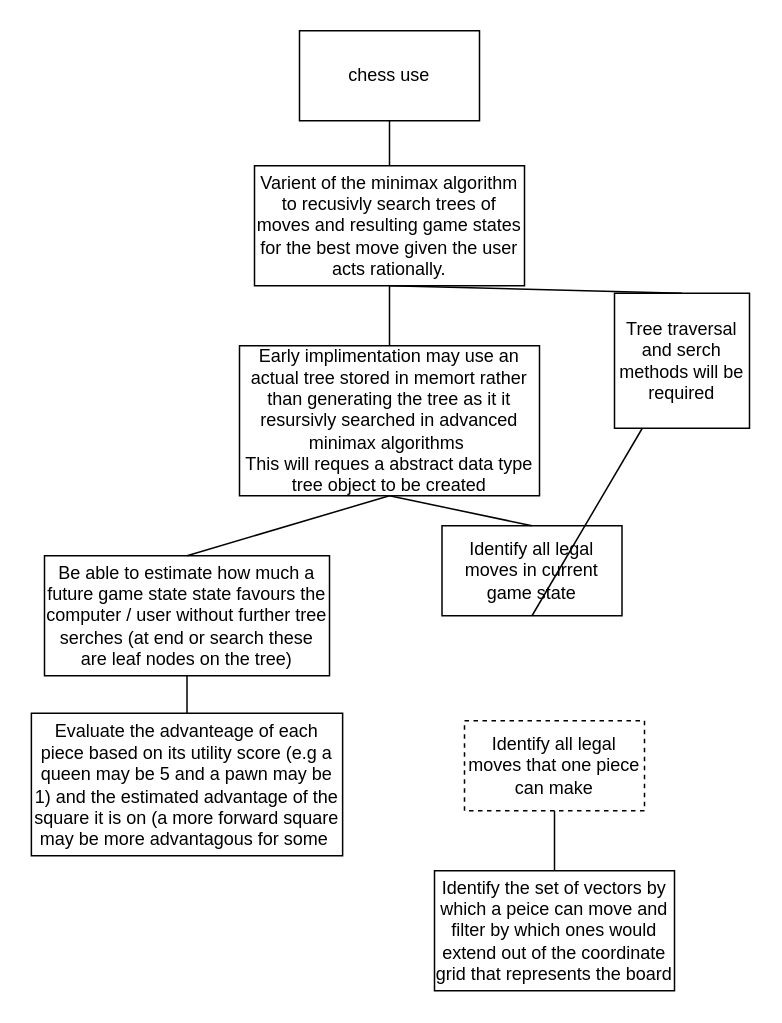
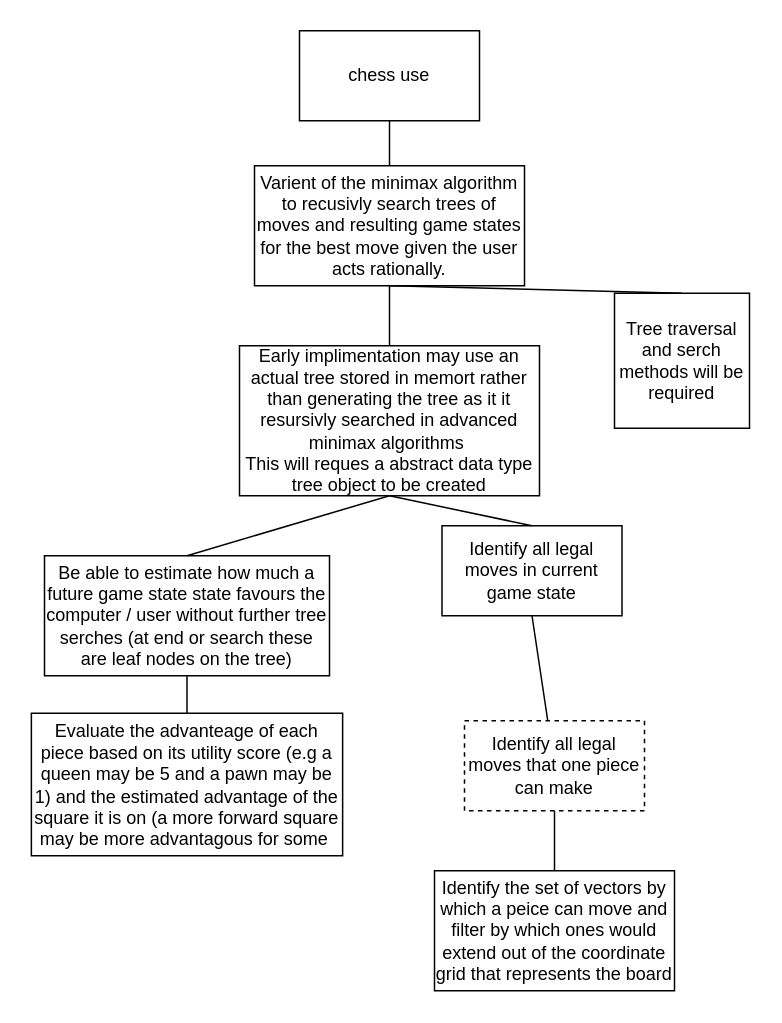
edge "Tree traversal and serch methods will be required" -- "Identify all legal moves in current game state": now "Identify all legal moves that one piece can make" -- "Identify all legal moves in current game state"
